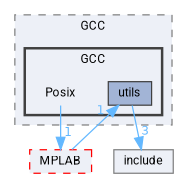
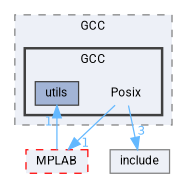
edge "utils" -> "include": now "Posix" -> "include"
